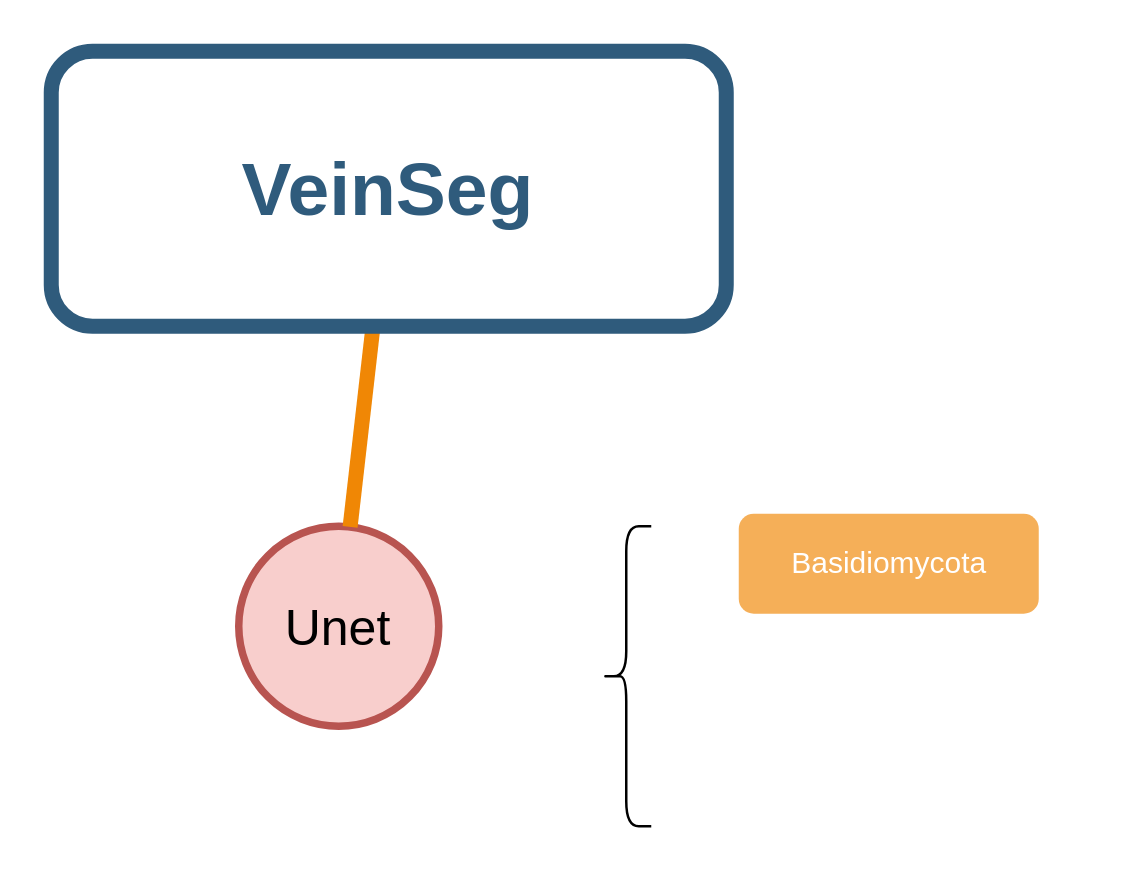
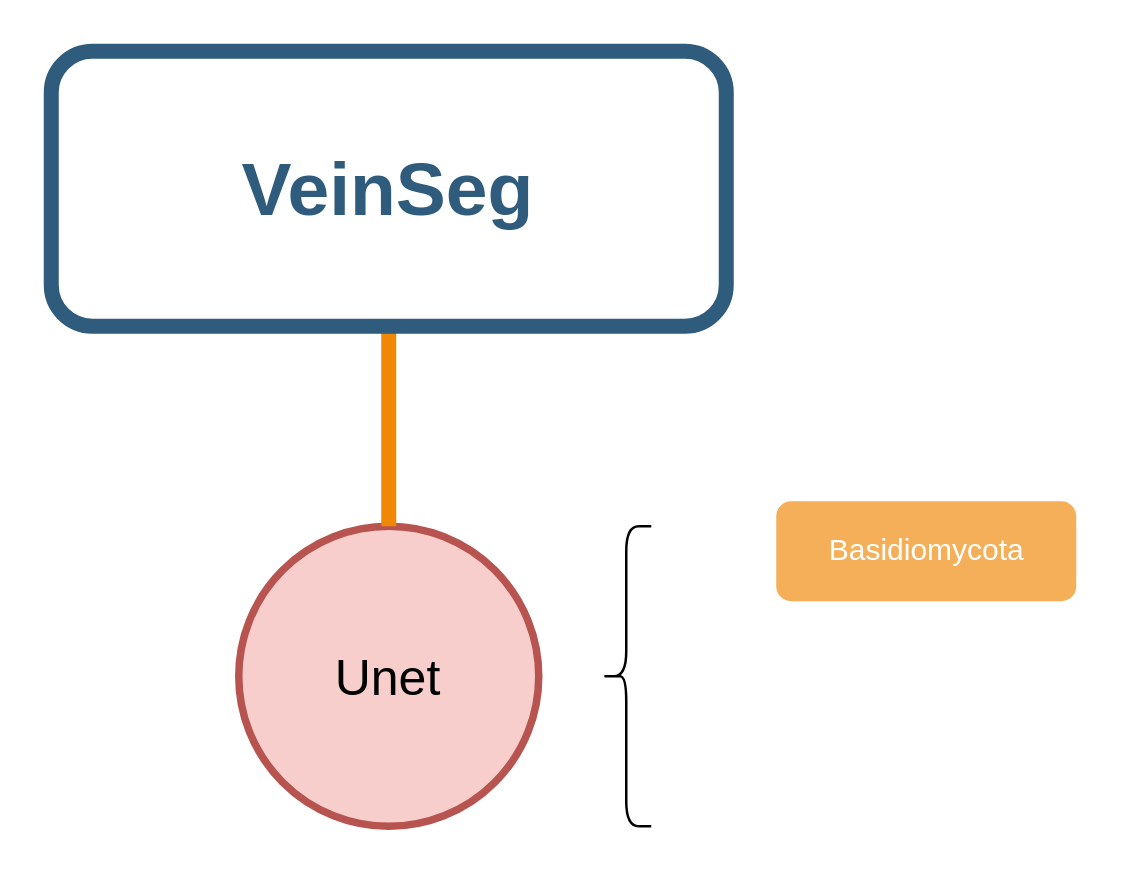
node "Basidiomycota": moved (889, 564) -> (926, 551)
node "Unet": size 200x200 -> 300x300
